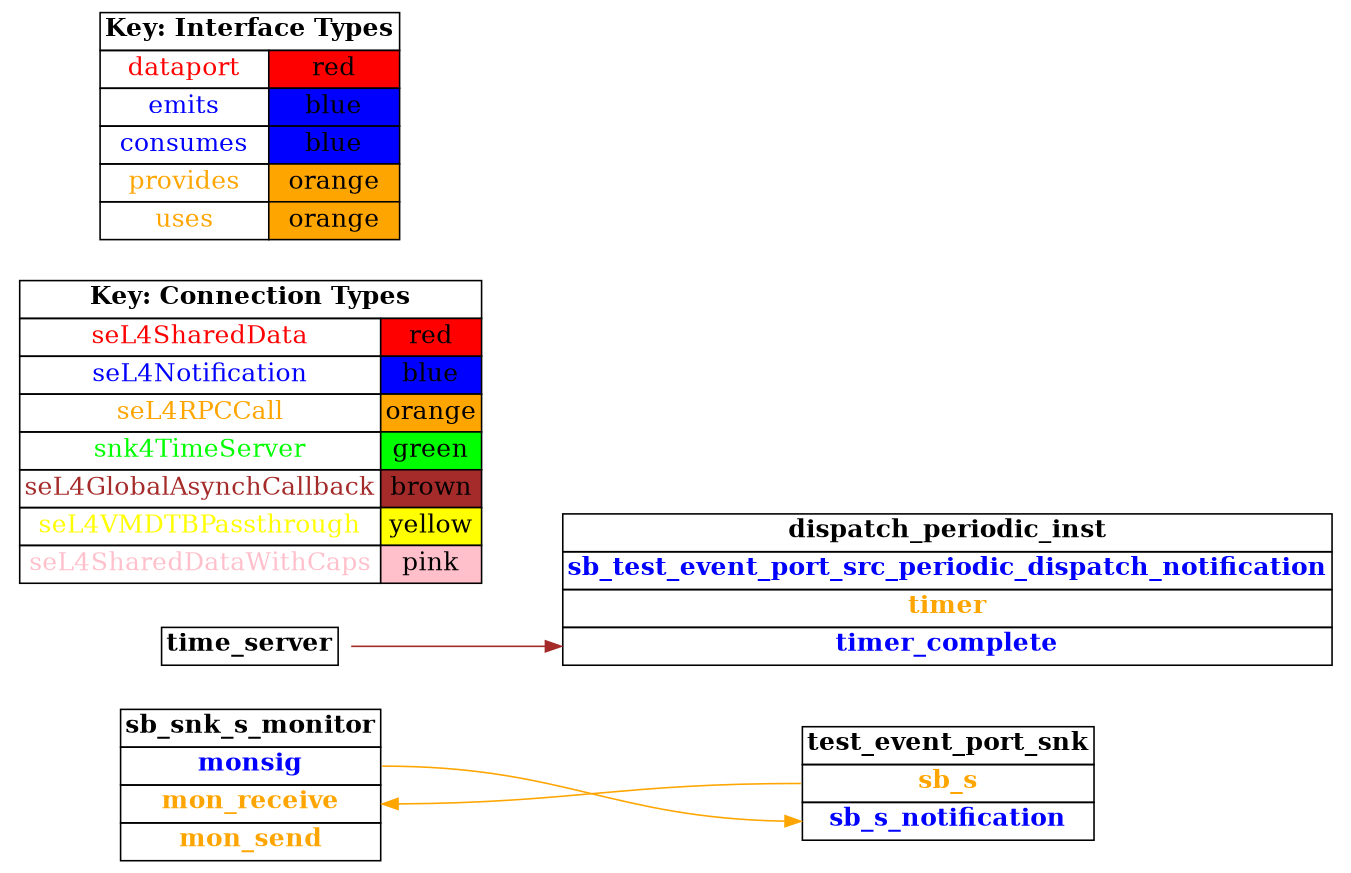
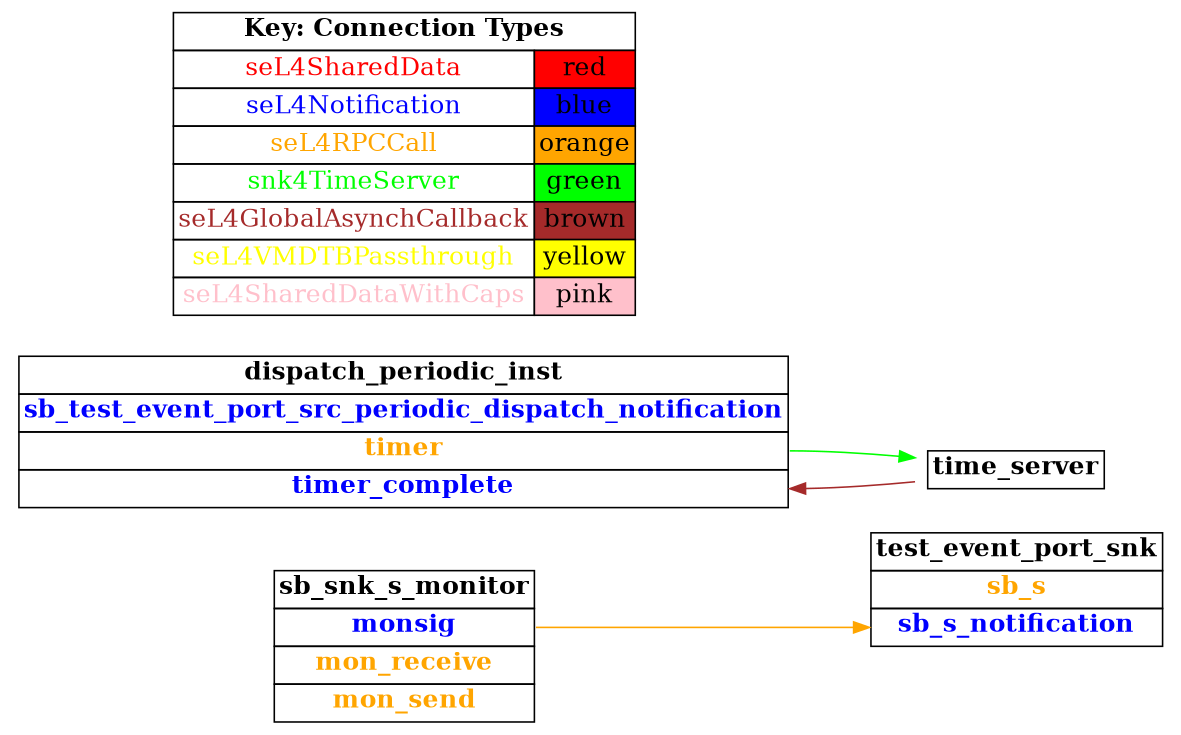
node "Key: Interface Types": removed
edge "dispatch_periodic_inst" -> "time_server": added
edge "test_event_port_snk" -> "sb_snk_s_monitor": removed
